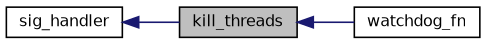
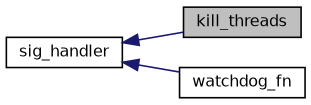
edge "watchdog_fn" -> "kill_threads": now "watchdog_fn" -> "sig_handler"
